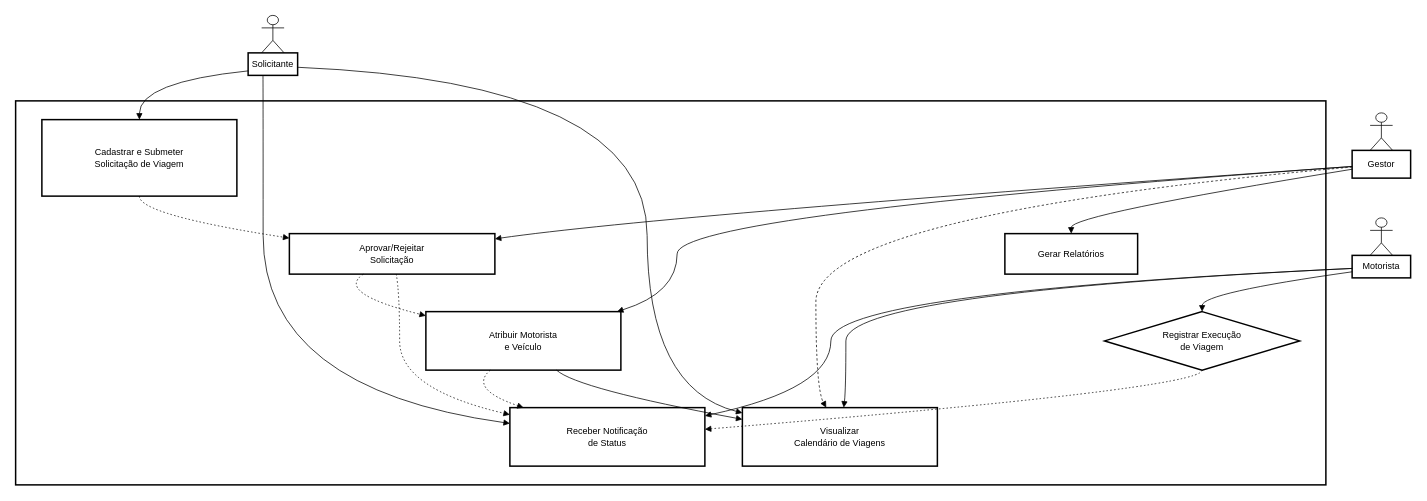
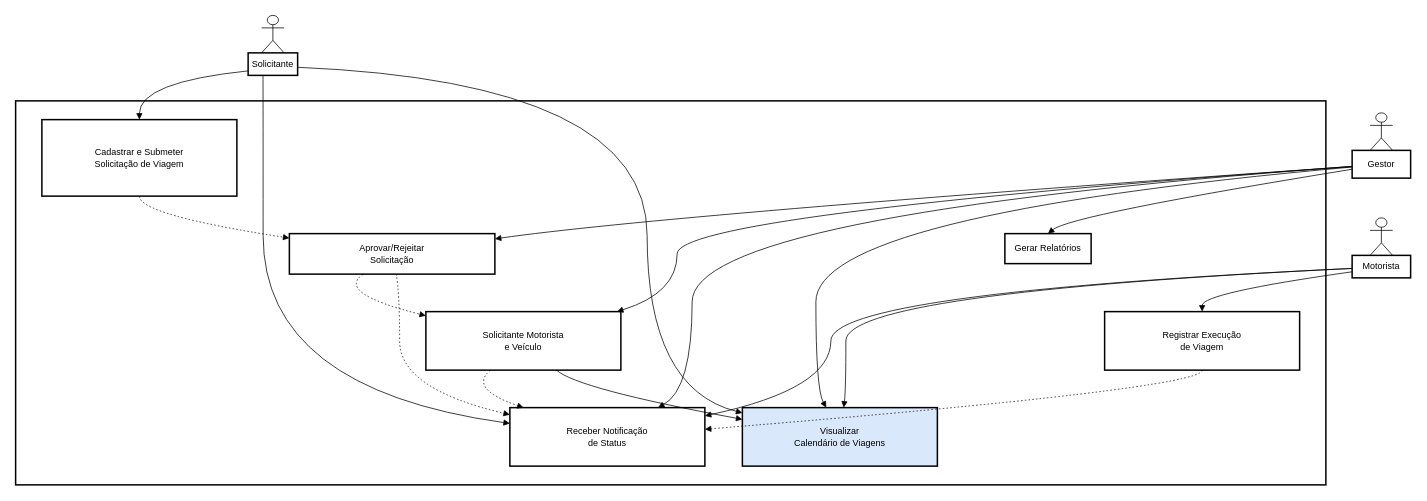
edge "Gestor" -> "Receber Notificação de Status": added
edge "Gestor" -> "Visualizar Calendário de Viagens": style dashed -> solid
node "Gerar Relatórios": size 133x41 -> 86x30
node "Atribuir Motorista e Veículo": label "Atribuir Motorista e Veículo" -> "Solicitante Motorista e Veículo"
node "Registrar Execução de Viagem": shape diamond -> rectangle
node "Visualizar Calendário de Viagens": fillcolor #ffffff -> #dae8fc
